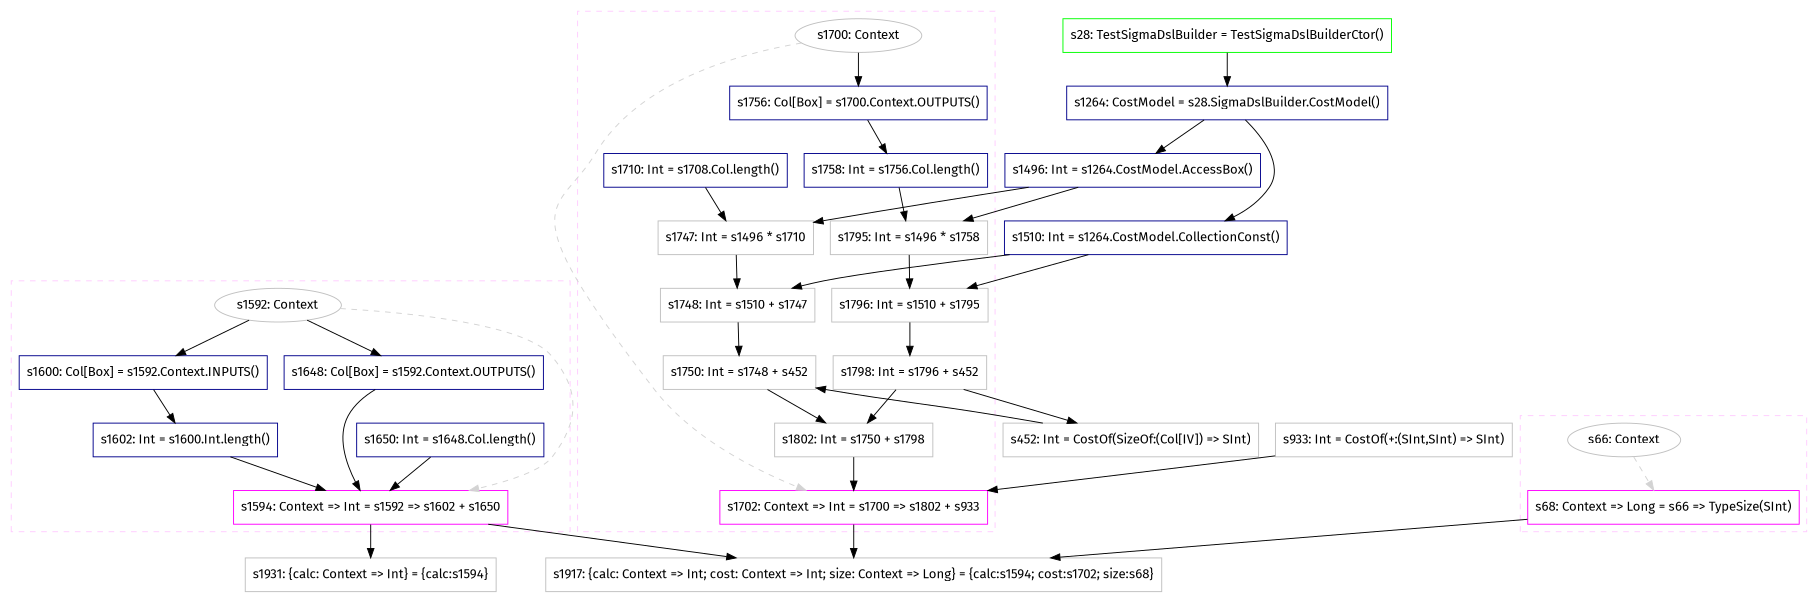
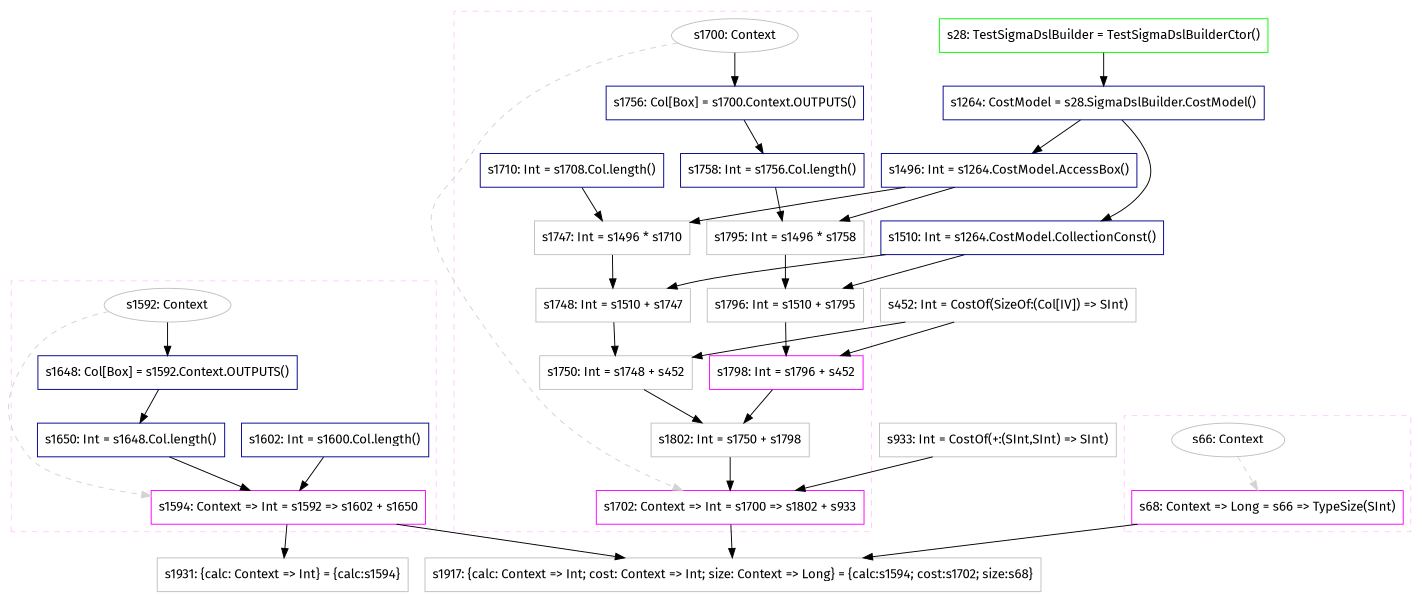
node "s1600: Col[Box] = s1592.Context.INPUTS()": removed
node "s1798: Int = s1796 + s452": color gray -> magenta
edge "s1798: Int = s1796 + s452" -> "s452: Int = CostOf(SizeOf:(Col[IV]) => SInt)": reversed
edge "s1648: Col[Box] = s1592.Context.OUTPUTS()" -> "s1594: Context => Int = s1592 => s1602 + s1650": now "s1648: Col[Box] = s1592.Context.OUTPUTS()" -> "s1650: Int = s1648.Col.length()"
node "s1602: Int = s1600.Int.length()": label "s1602: Int = s1600.Int.length()" -> "s1602: Int = s1600.Col.length()"
